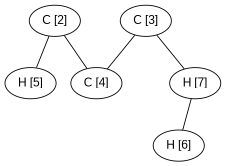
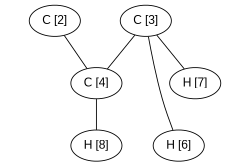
node "H [5]": removed
edge "H [7]" -- "H [6]": now "C [3]" -- "H [6]"
node "H [8]": added
